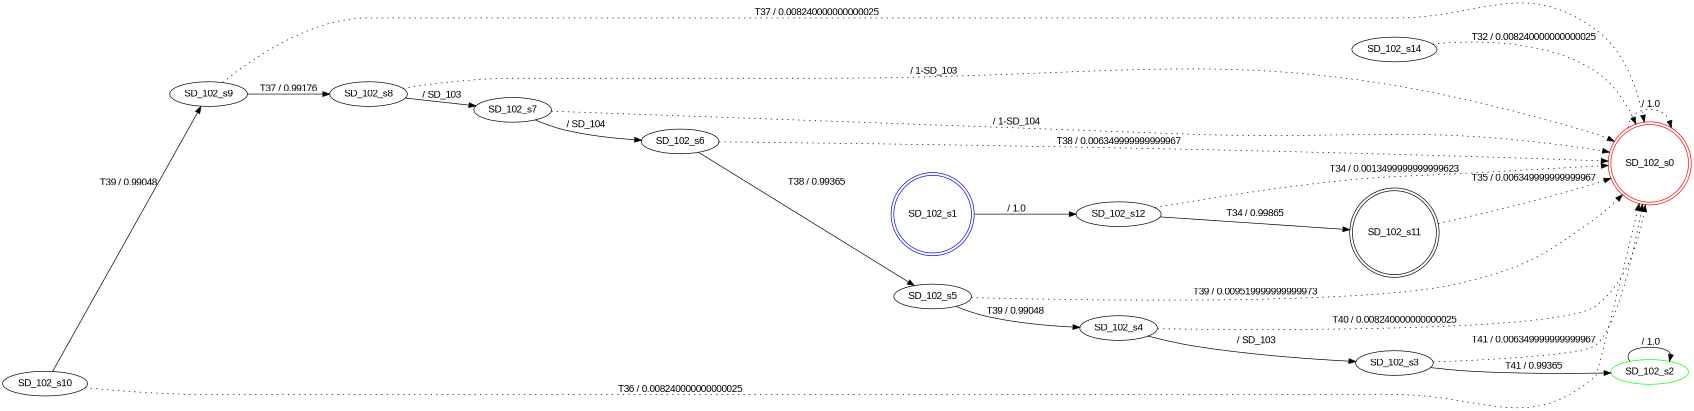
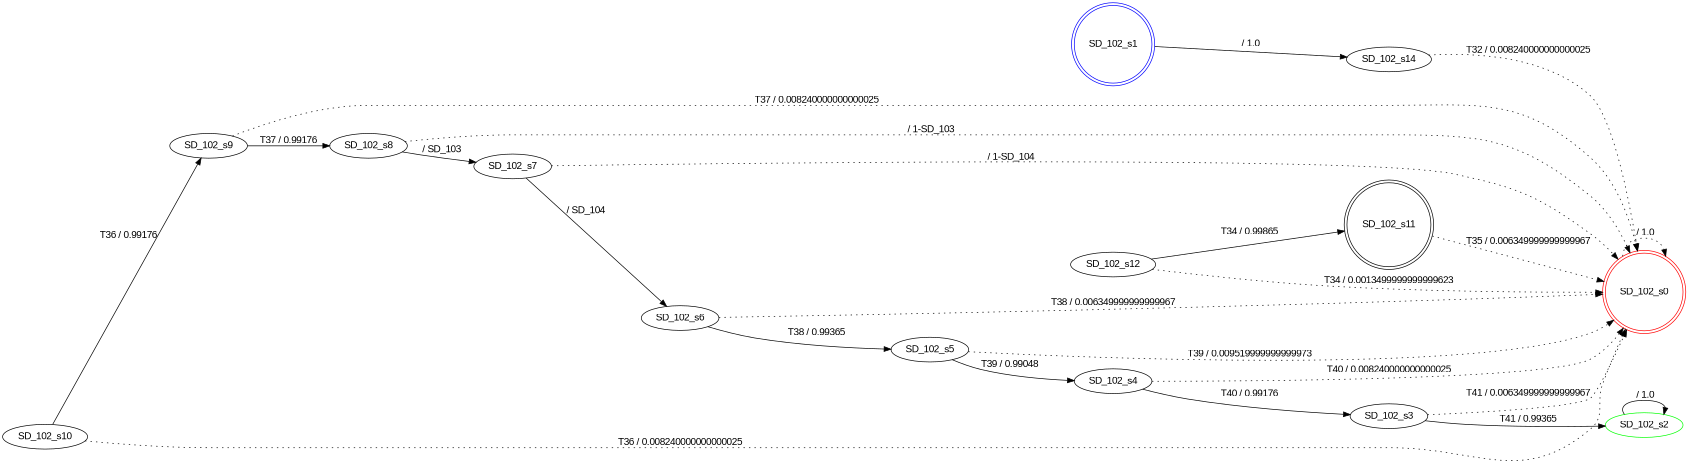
edge "SD_102_s10" -> "SD_102_s9": label "T39 / 0.99048" -> "T36 / 0.99176"
edge "SD_102_s1" -> "SD_102_s12": now "SD_102_s1" -> "SD_102_s14"
edge "SD_102_s4" -> "SD_102_s3": label " / SD_103" -> "T40 / 0.99176"
